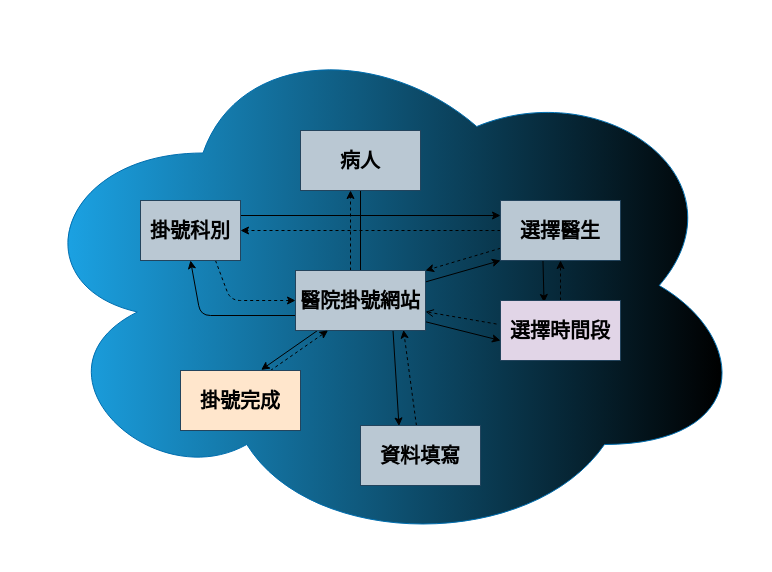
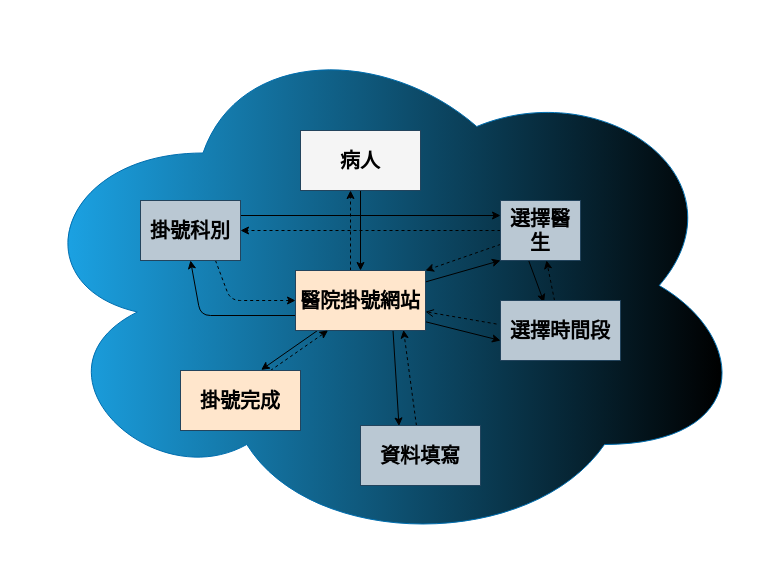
node "病人": fillcolor #bac8d3 -> #f5f5f5
node "選擇醫生": size 120x60 -> 80x60
edge "病人" -- "醫院掛號網站": arrowhead none -> classic
node "醫院掛號網站": fillcolor #bac8d3 -> #ffe6cc
node "選擇時間段": fillcolor #e1d5e7 -> #bac8d3
